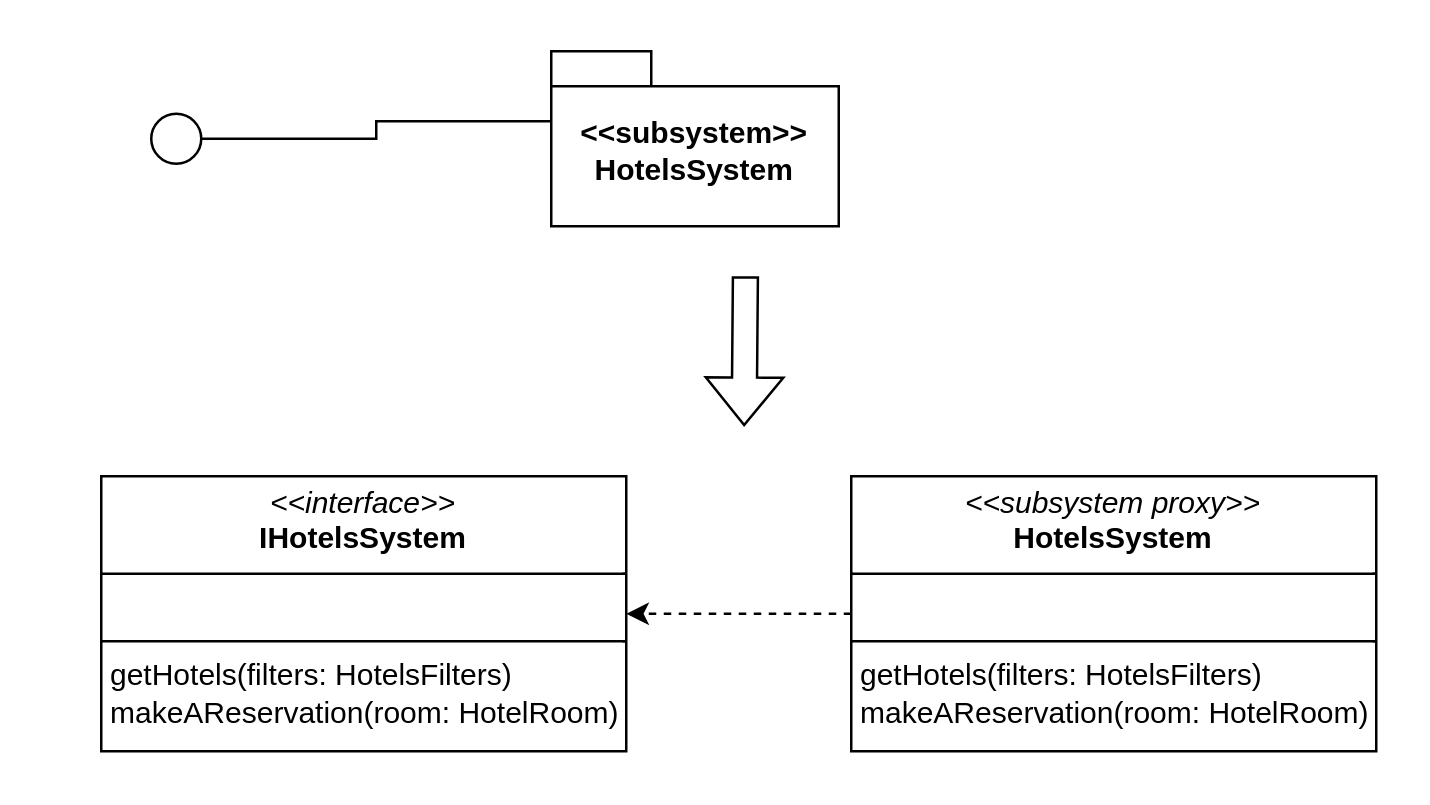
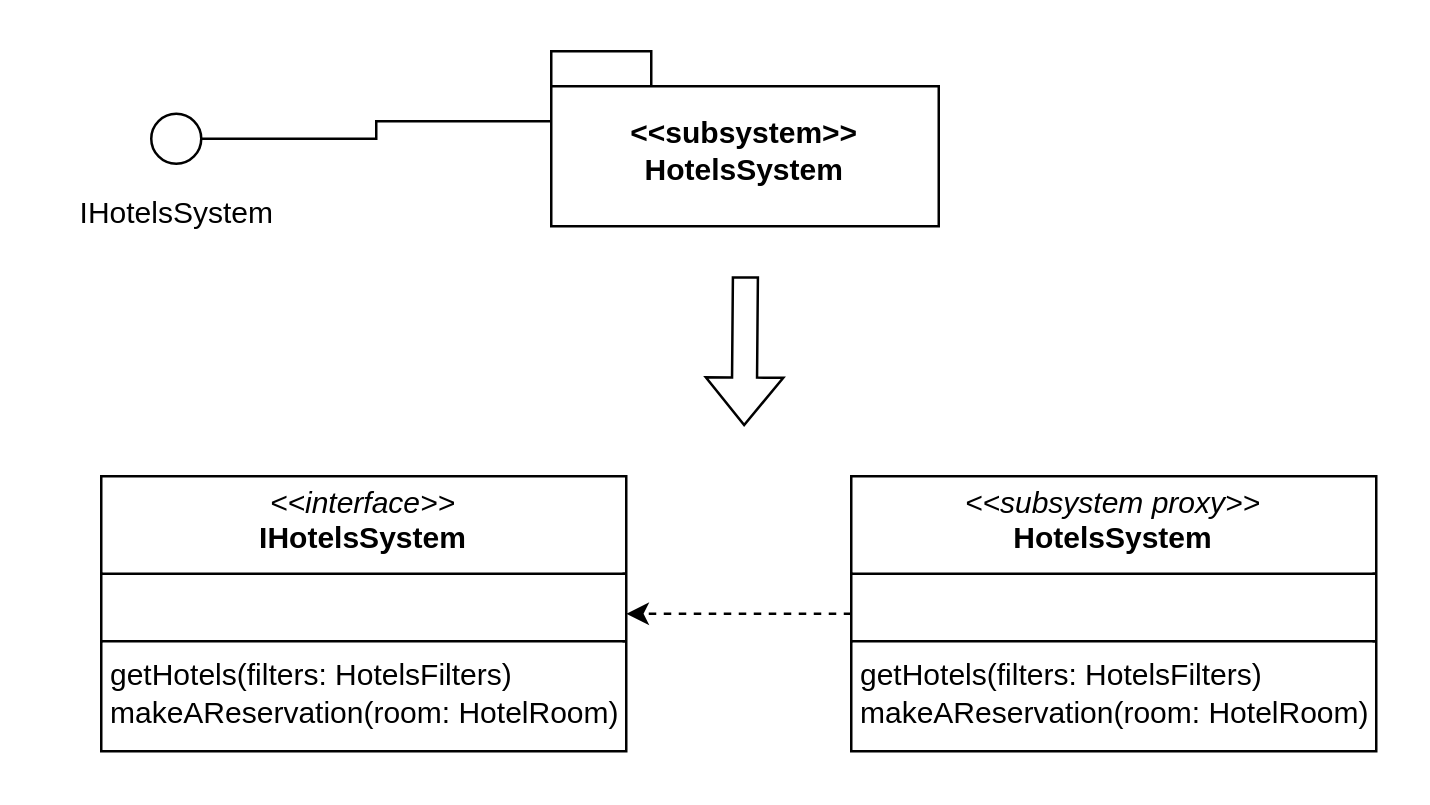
node "<<subsystem>> HotelsSystem": size 288x175 -> 388x175
node "IHotelsSystem": added
